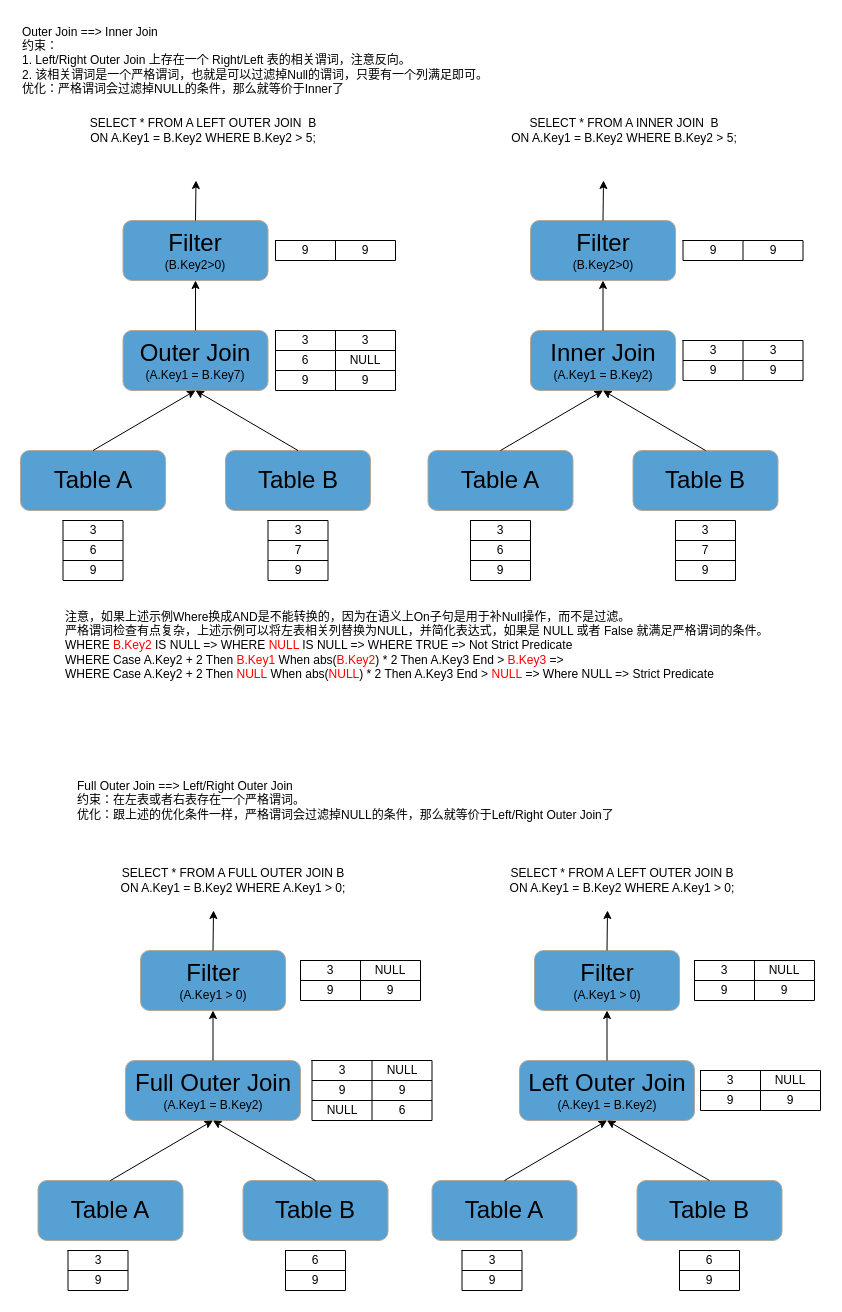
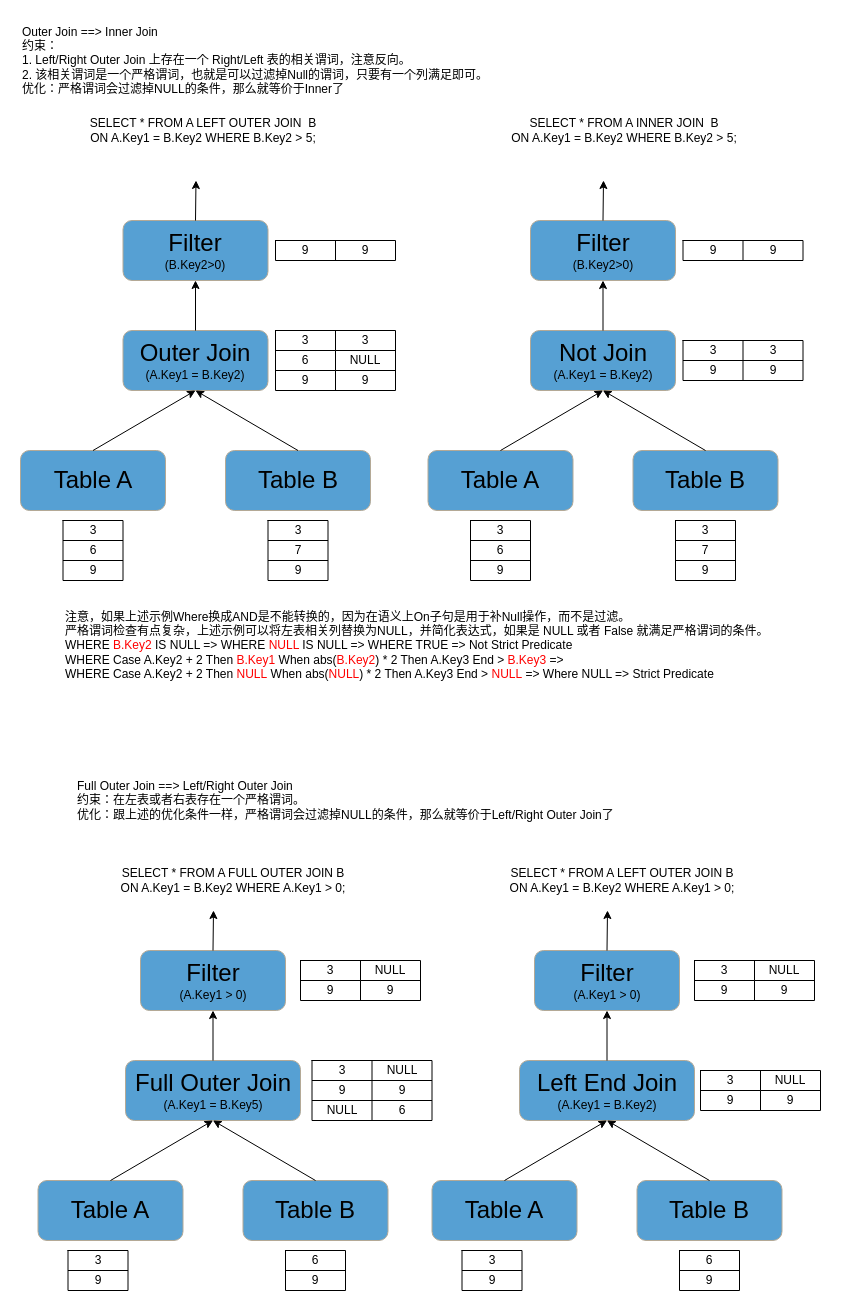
node "Outer Join (A.Key1 = B.Key7)": label "Outer Join (A.Key1 = B.Key7)" -> "Outer Join (A.Key1 = B.Key2)"
node "Inner Join (A.Key1 = B.Key2)": label "Inner Join (A.Key1 = B.Key2)" -> "Not Join (A.Key1 = B.Key2)"
node "Full Outer Join (A.Key1 = B.Key2)": label "Full Outer Join (A.Key1 = B.Key2)" -> "Full Outer Join (A.Key1 = B.Key5)"
node "Left Outer Join (A.Key1 = B.Key2)": label "Left Outer Join (A.Key1 = B.Key2)" -> "Left End Join (A.Key1 = B.Key2)"
